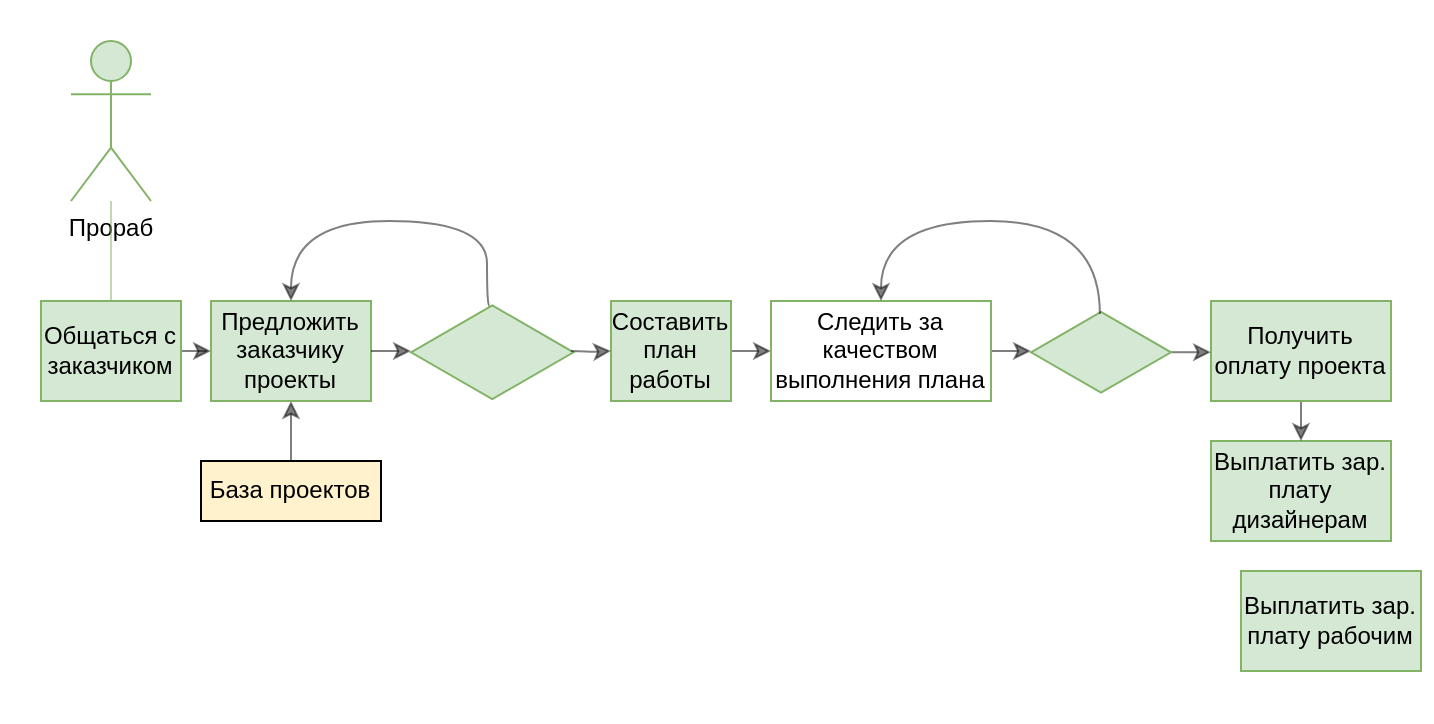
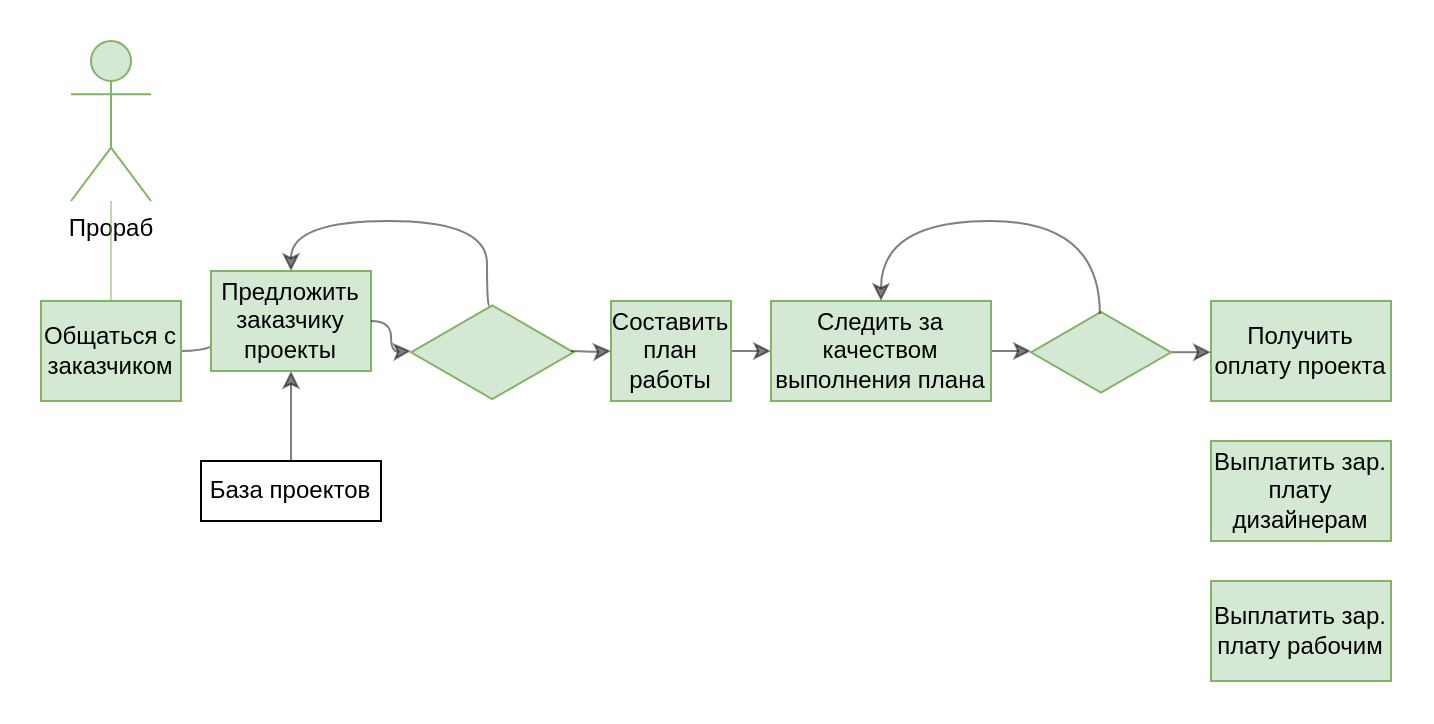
node "Предложить заказчику проекты": moved (291, 351) -> (291, 321)
node "Следить за качеством выполнения плана": fillcolor #ffffff -> #d5e8d4
edge "Получить оплату проекта" -> "Выплатить зар. плату дизайнерам": removed
node "База проектов": fillcolor #fff2cc -> #ffffff
node "Выплатить зар. плату рабочим": moved (1331, 621) -> (1301, 631)
